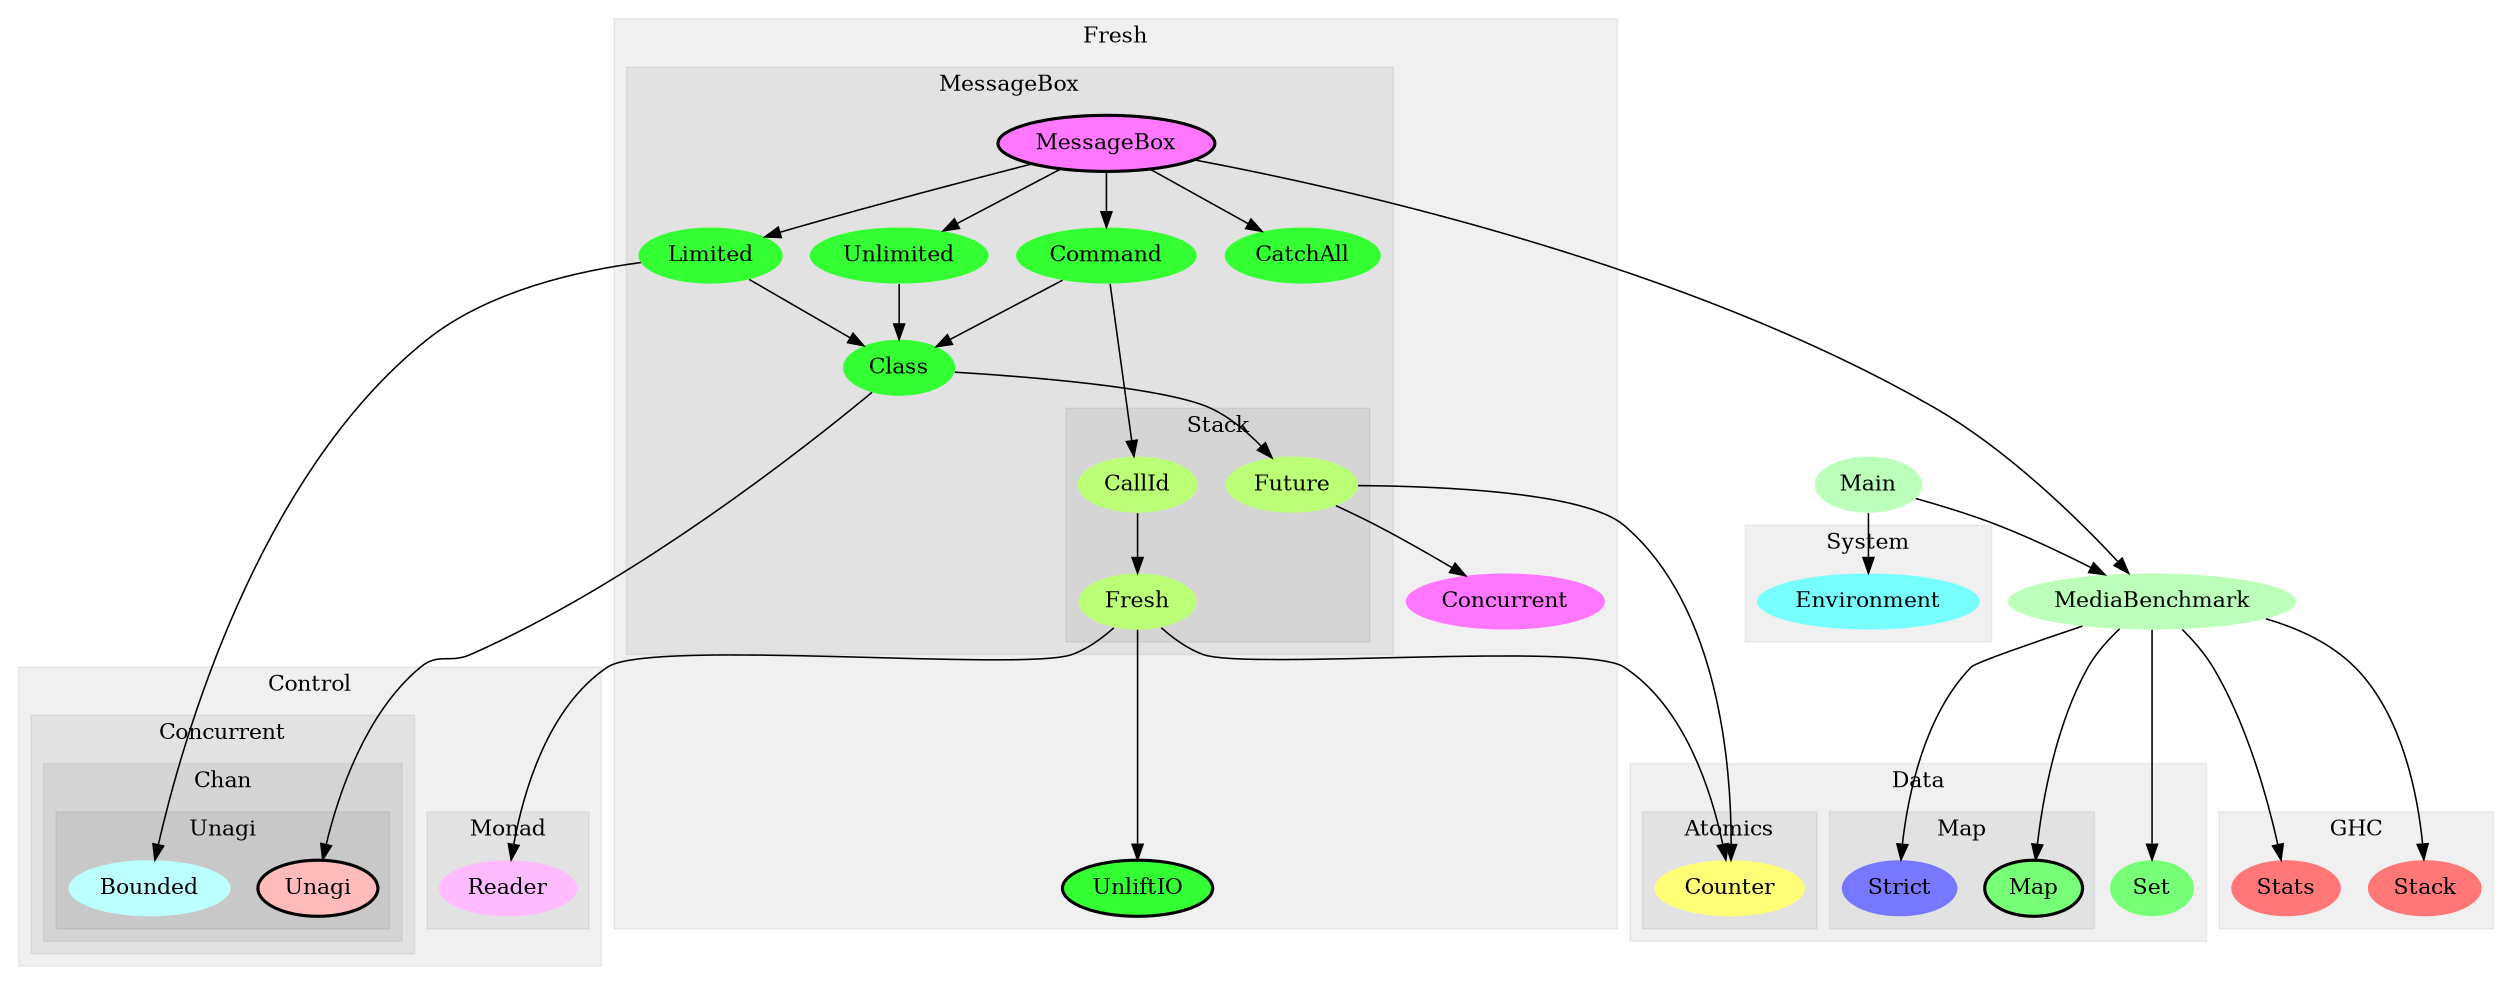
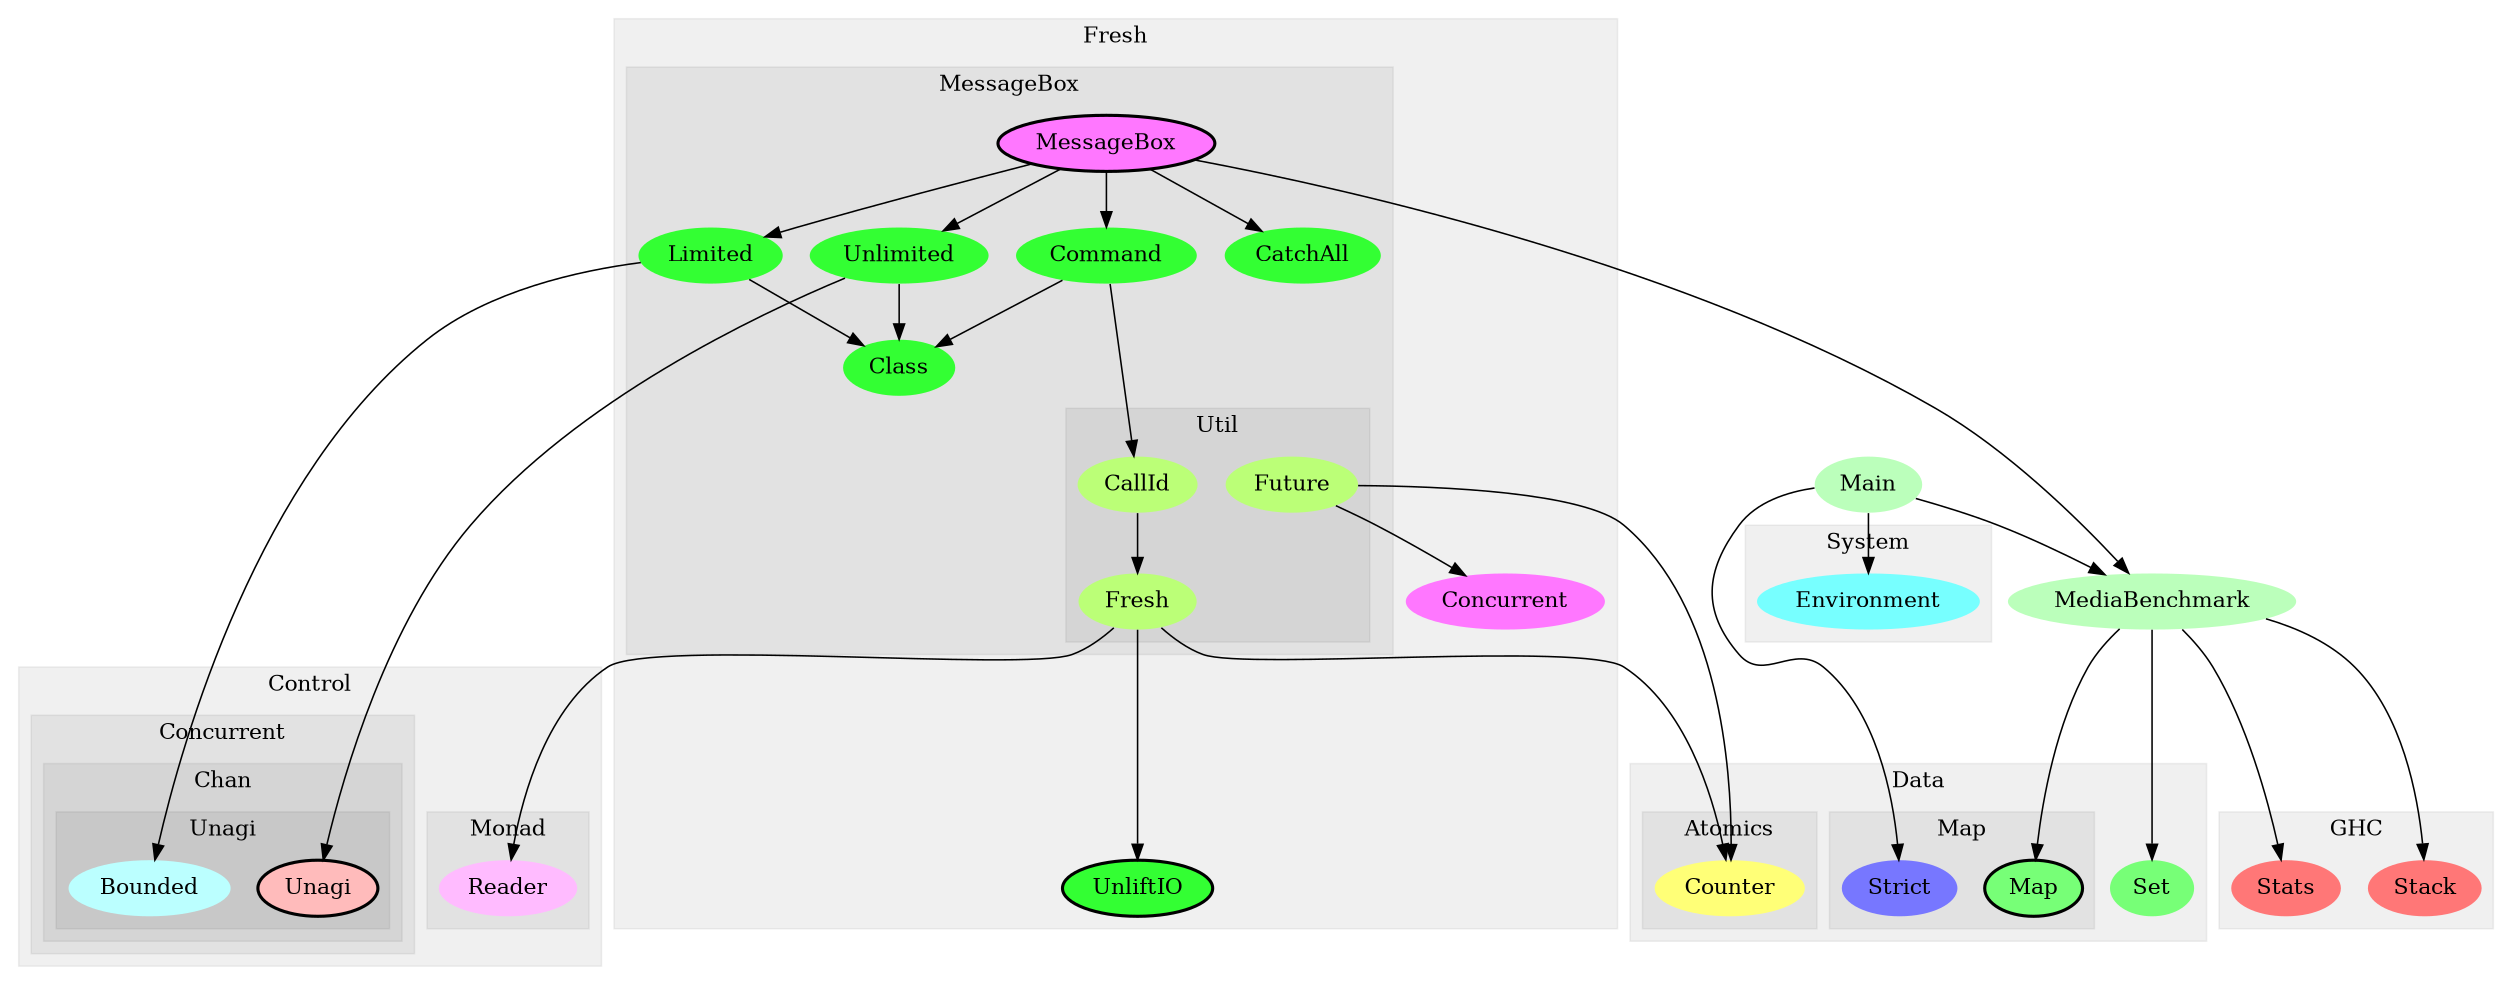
edge "Class" -> "Future": removed
cluster "Stack": label "Stack" -> "Util"
edge "Class" -> "Unagi": now "Unlimited" -> "Unagi"
edge "MediaBenchmark" -> "Strict": now "Main" -> "Strict"
